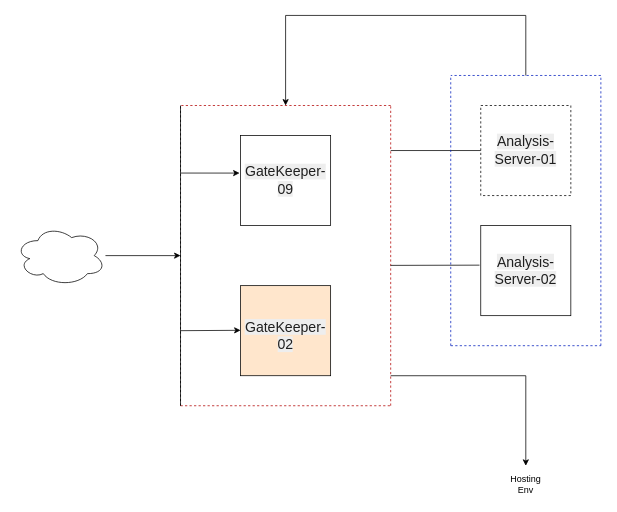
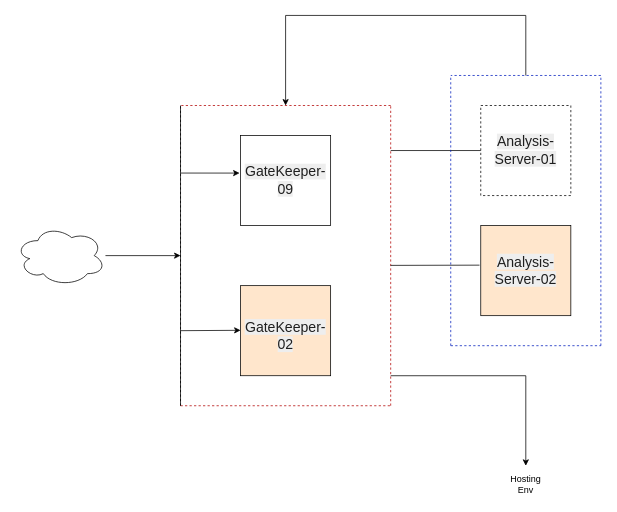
node "Analysis-Server-02": fillcolor #ffffff -> #ffe6cc
